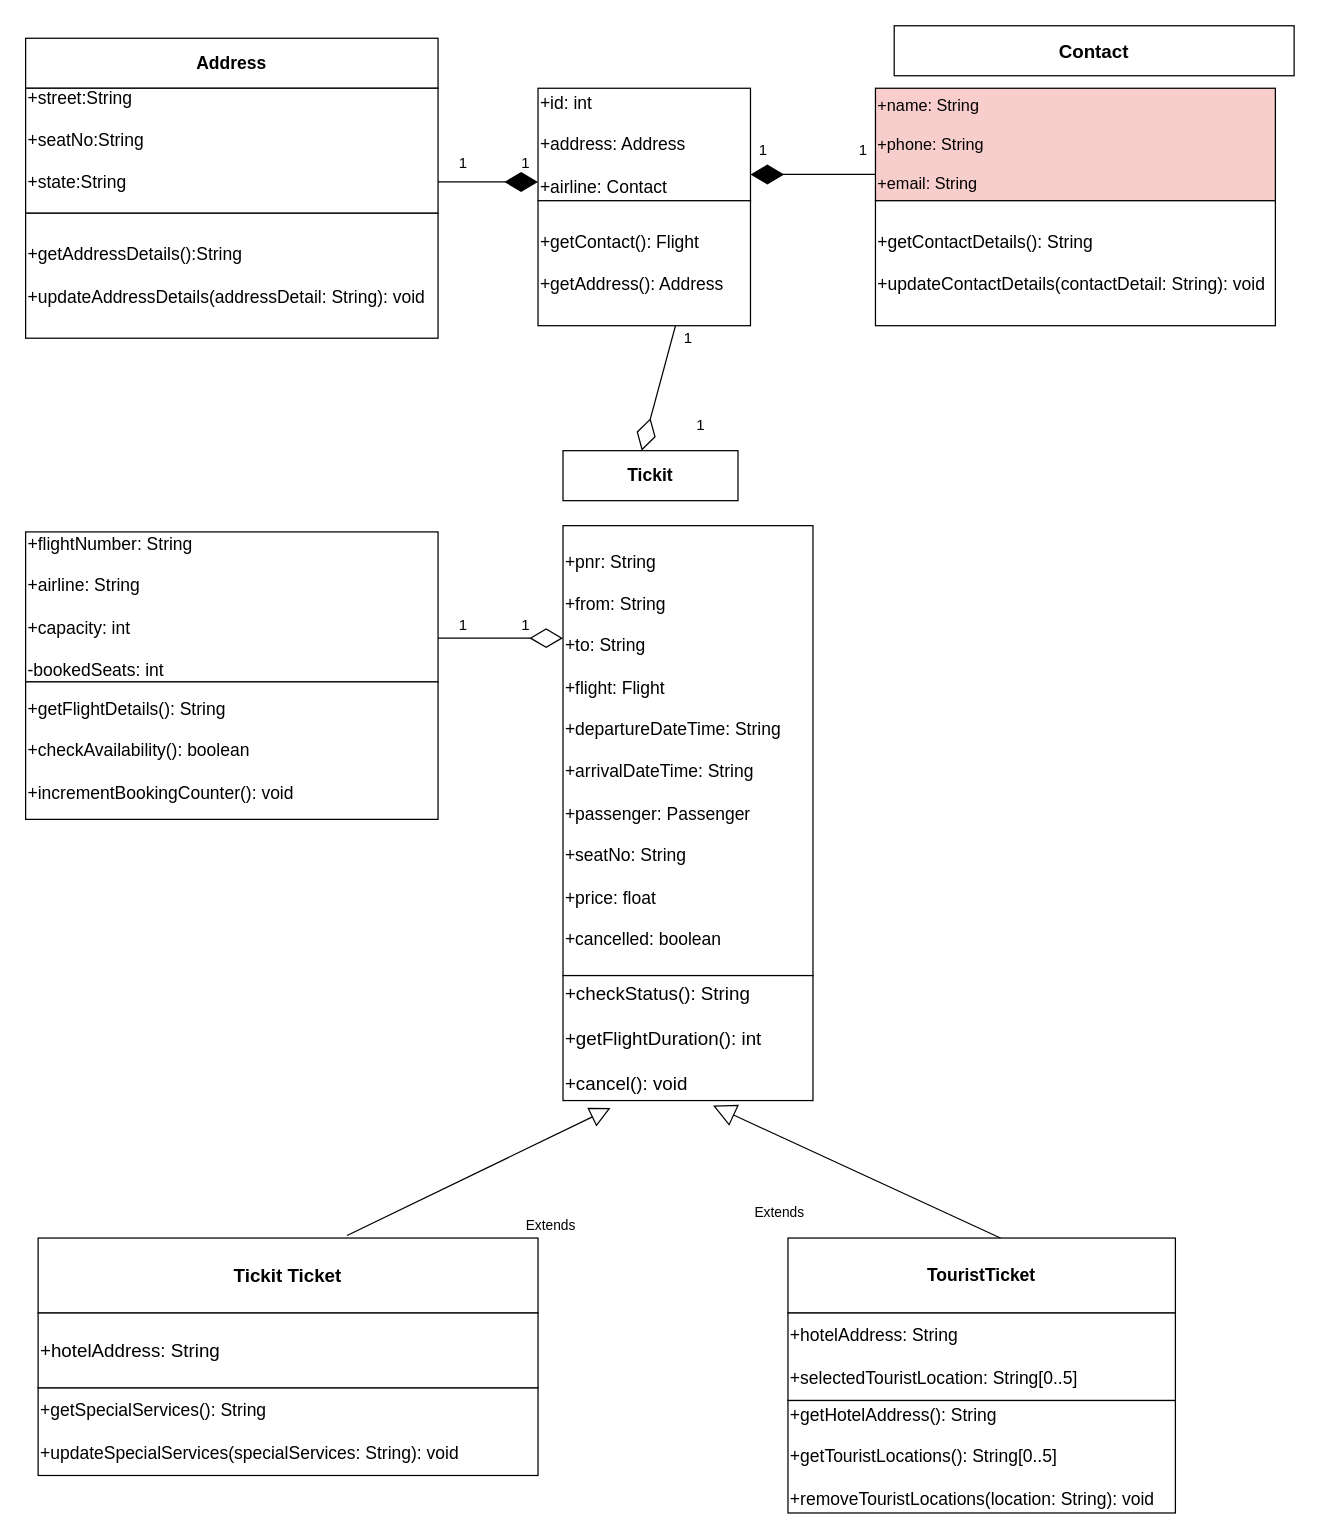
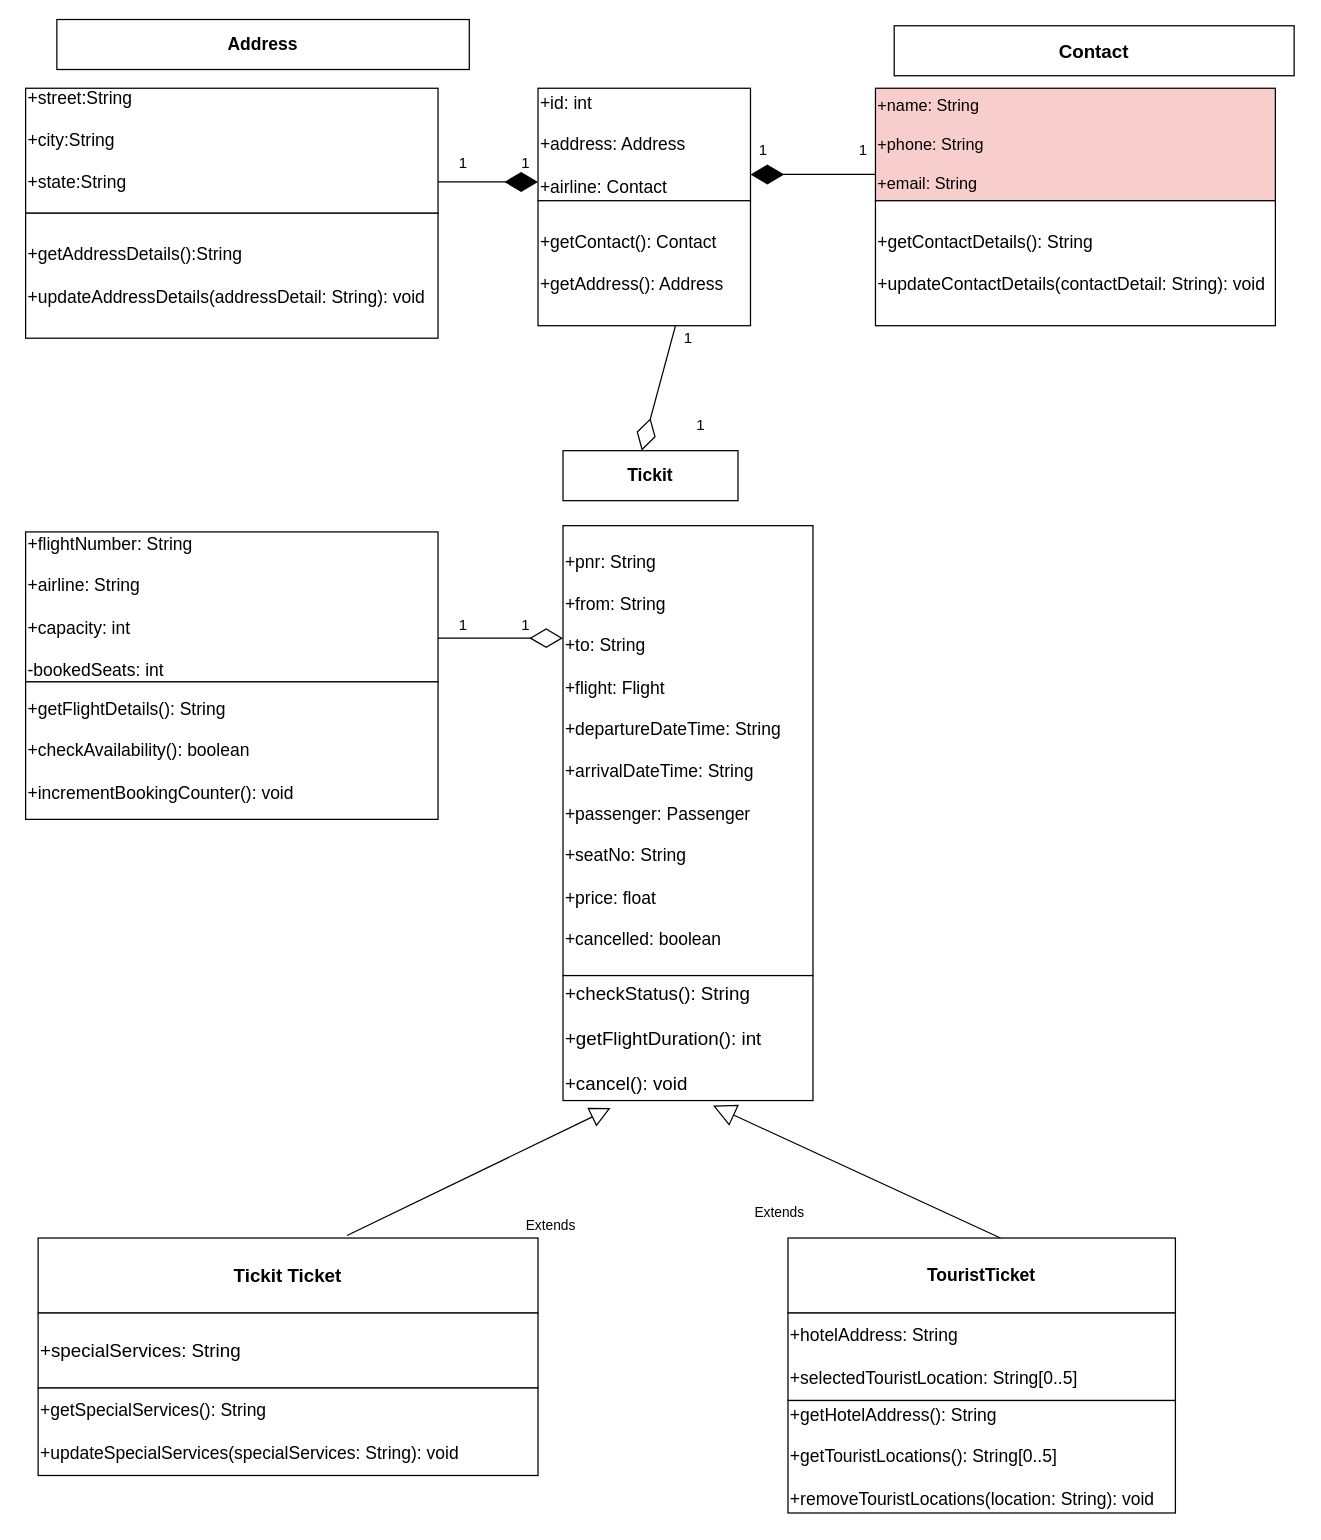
node "Address": moved (232, 63) -> (263, 44)
node "+street:String +seatNo:String +state:String": label "+street:String +seatNo:String +state:String" -> "+street:String +city:String +state:String"
node "+getContact(): Flight +getAddress(): Address": label "+getContact(): Flight +getAddress(): Address" -> "+getContact(): Contact +getAddress(): Address"
node "+hotelAddress: String": label "+hotelAddress: String" -> "+specialServices: String"
